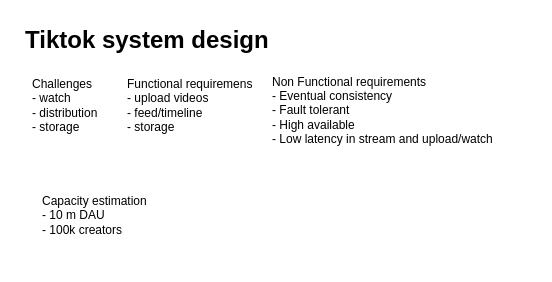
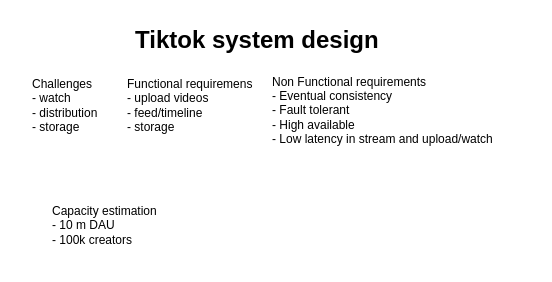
node "Tiktok system design": moved (181, 41) -> (291, 41)
node "Capacity estimation - 10 m DAU - 100k creators": moved (166, 216) -> (176, 226)
